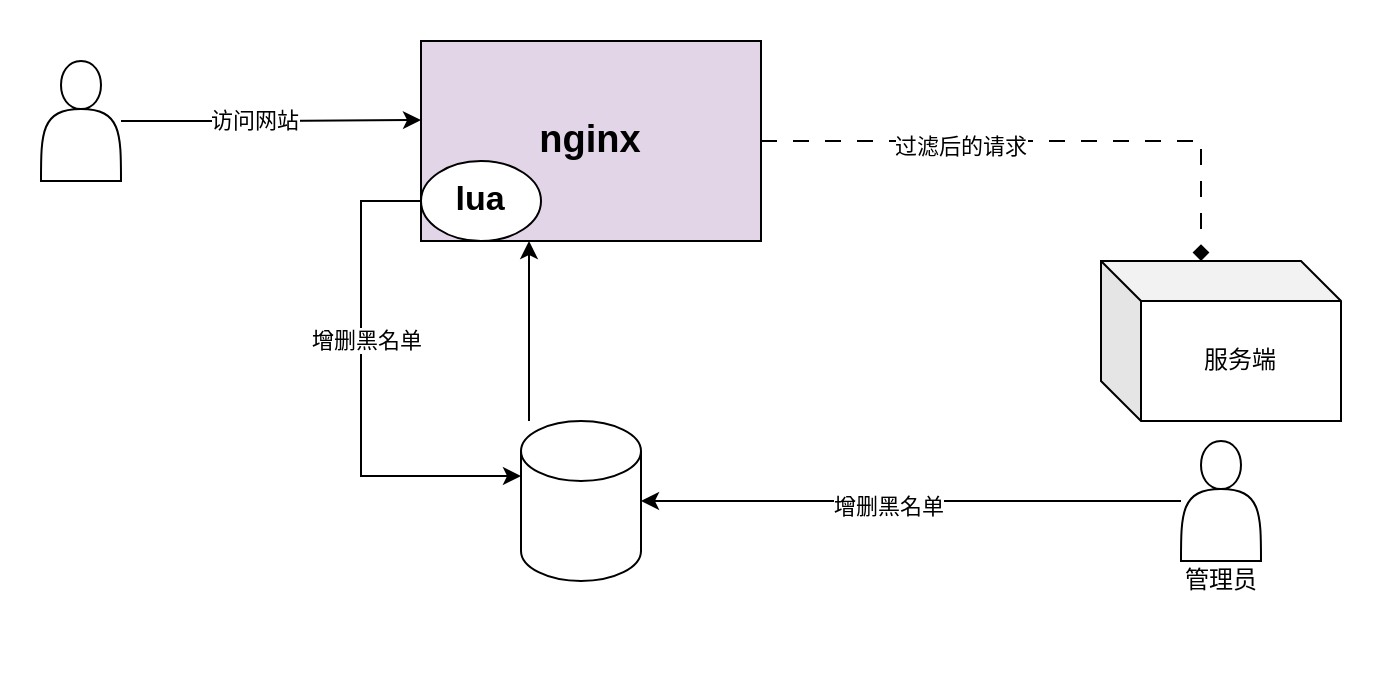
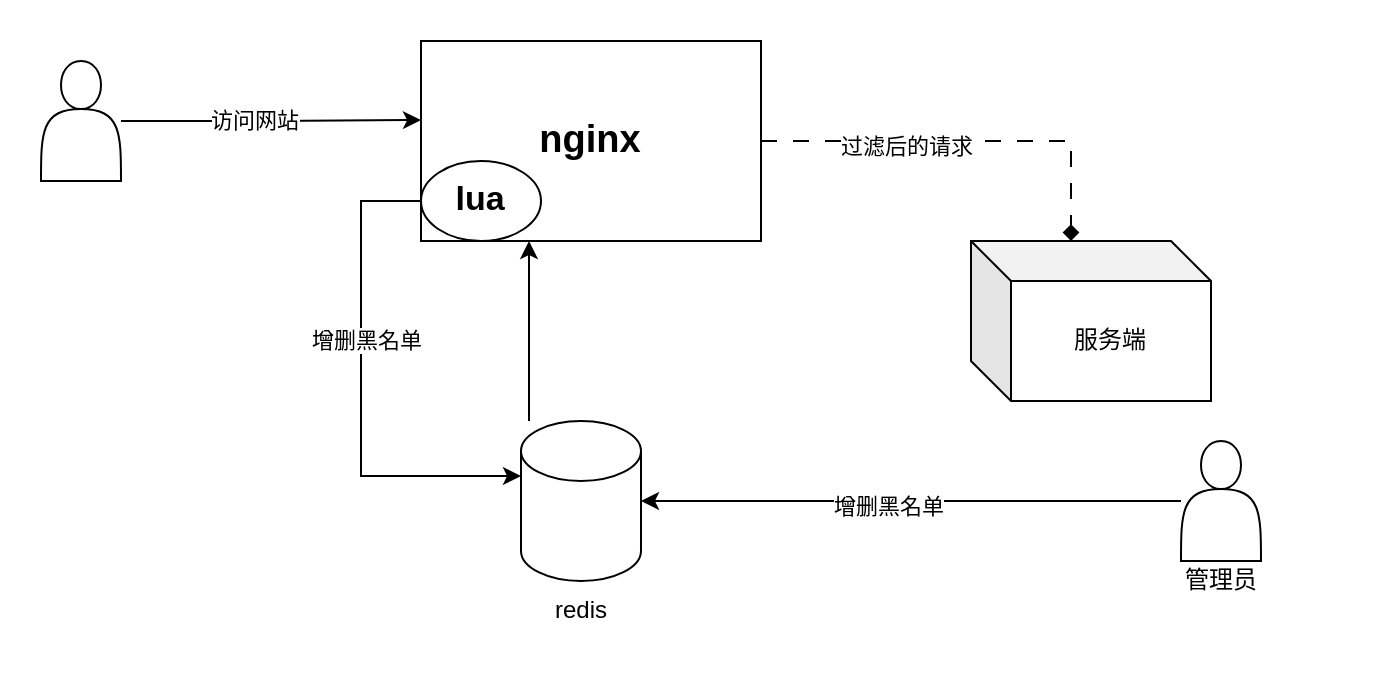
node "nginx": fillcolor #e1d5e7 -> #ffffff
node "服务端": moved (1221, 341) -> (1091, 321)
node "redis": added
